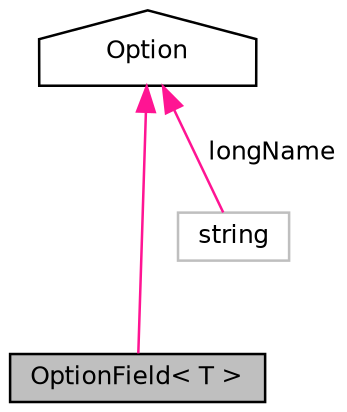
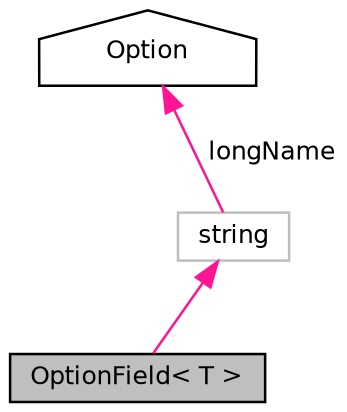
edge "OptionField< T >" -> "Option": now "OptionField< T >" -> "string"
